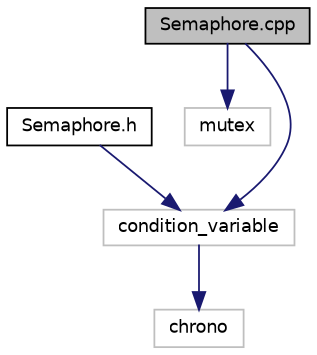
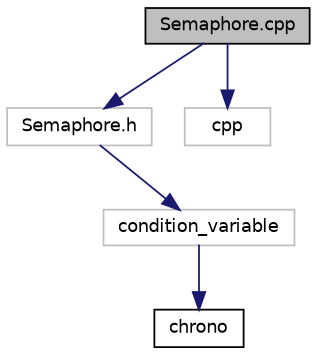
edge "Semaphore.cpp" -> "condition_variable": now "Semaphore.cpp" -> "Semaphore.h"
node "Semaphore.h": color black -> grey75
node "mutex": label "mutex" -> "cpp"
node "chrono": color grey75 -> black
